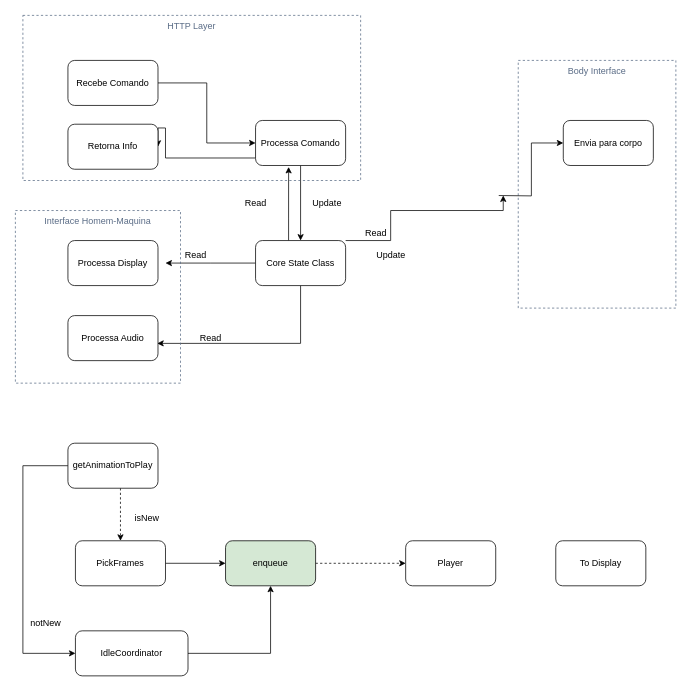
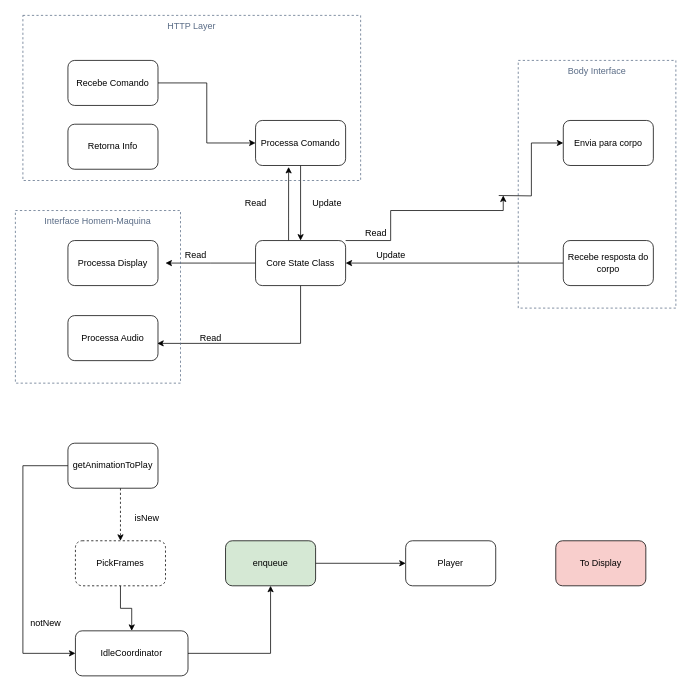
edge "Processa Comando" -> "Retorna Info": removed
edge "Recebe resposta do corpo" -> "Core State Class": added
node "Recebe resposta do corpo": added
node "PickFrames": style solid -> dashed
edge "PickFrames" -> "enqueue": now "PickFrames" -> "IdleCoordinator"
edge "enqueue" -> "Player": style dashed -> solid
node "To Display": fillcolor #ffffff -> #f8cecc
